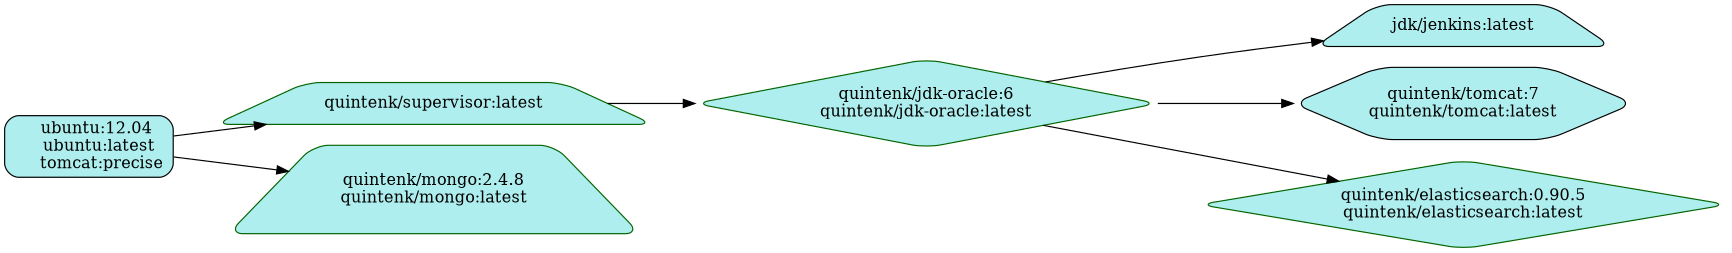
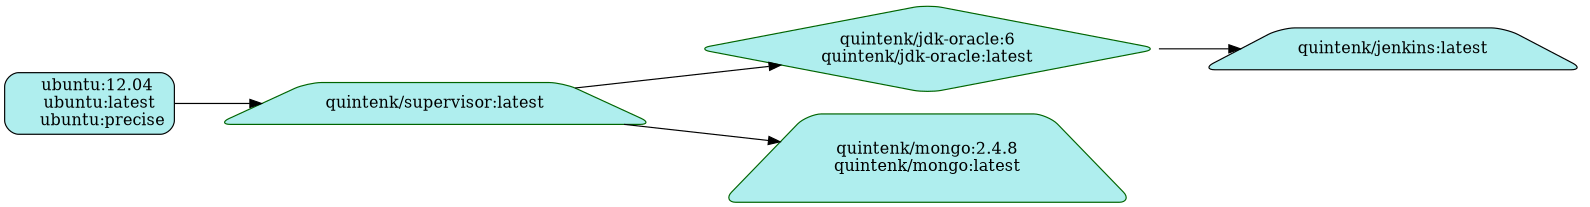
node "jdk/jenkins:latest": label "jdk/jenkins:latest" -> "quintenk/jenkins:latest"
node "quintenk/tomcat:7 quintenk/tomcat:latest": removed
node "ubuntu:12.04": text "tomcat:precise" -> "ubuntu:precise"
edge "ubuntu:12.04" -> "quintenk/mongo:2.4.8 quintenk/mongo:latest": now "quintenk/supervisor:latest" -> "quintenk/mongo:2.4.8 quintenk/mongo:latest"
node "quintenk/elasticsearch:0.90.5 quintenk/elasticsearch:latest": removed
